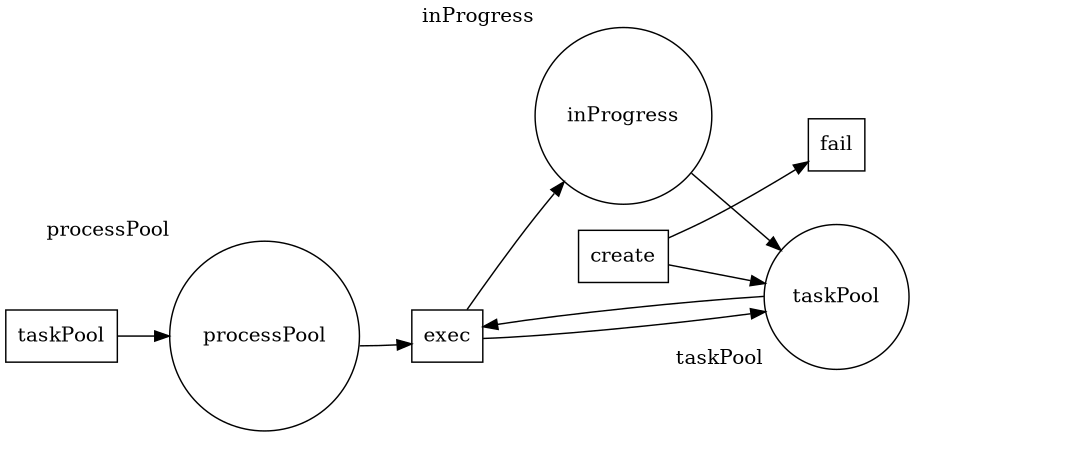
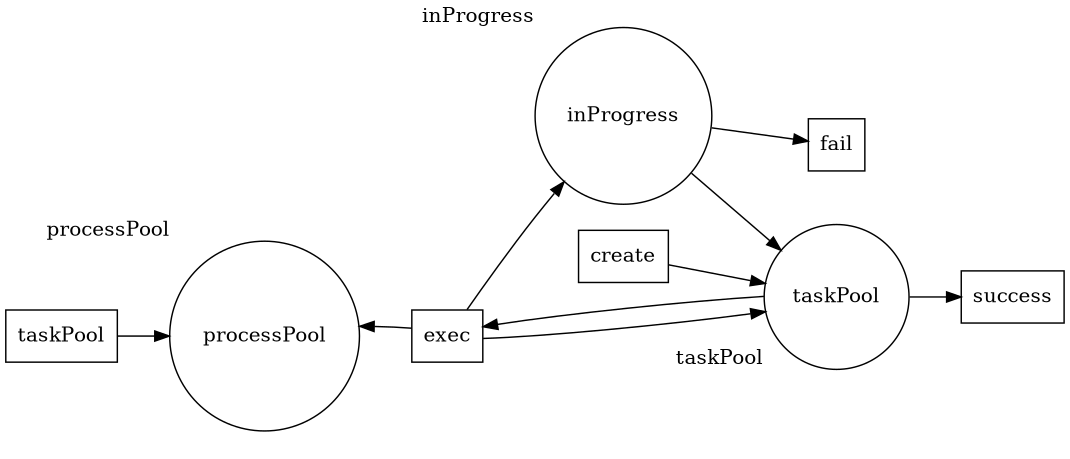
edge "create" -> "fail": now "inProgress inProgress" -> "fail"
node "success": added
edge "processPool processPool" -> "exec": reversed
